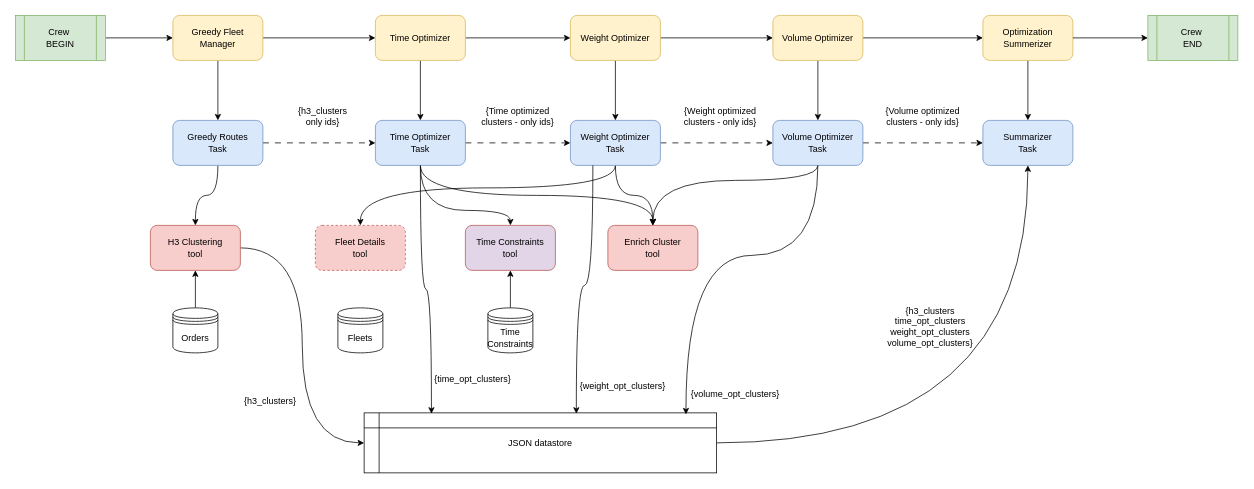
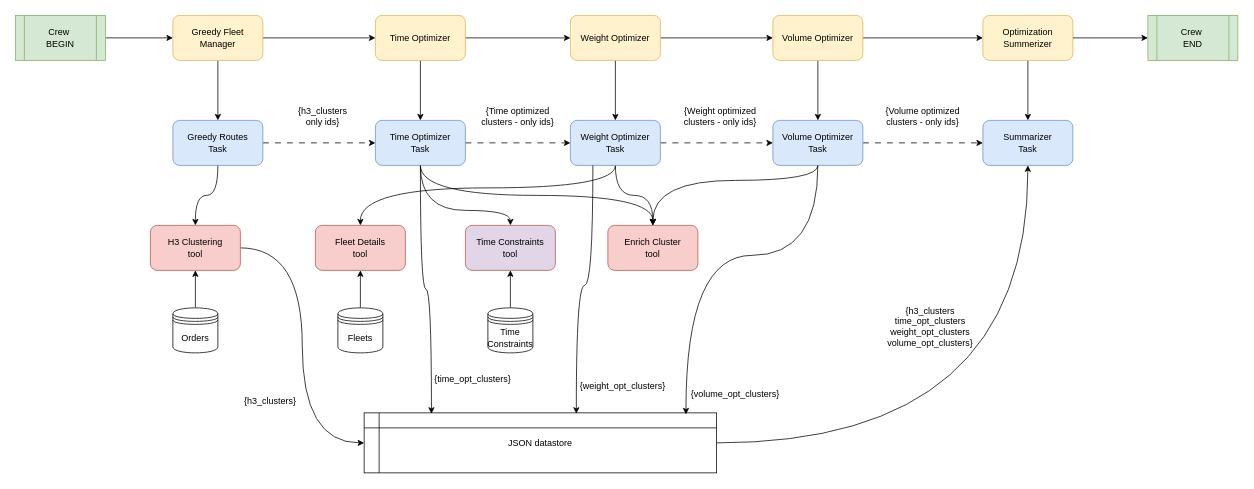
node "Fleet Details tool": style dashed -> solid
edge "Fleets" -> "Fleet Details tool": added
